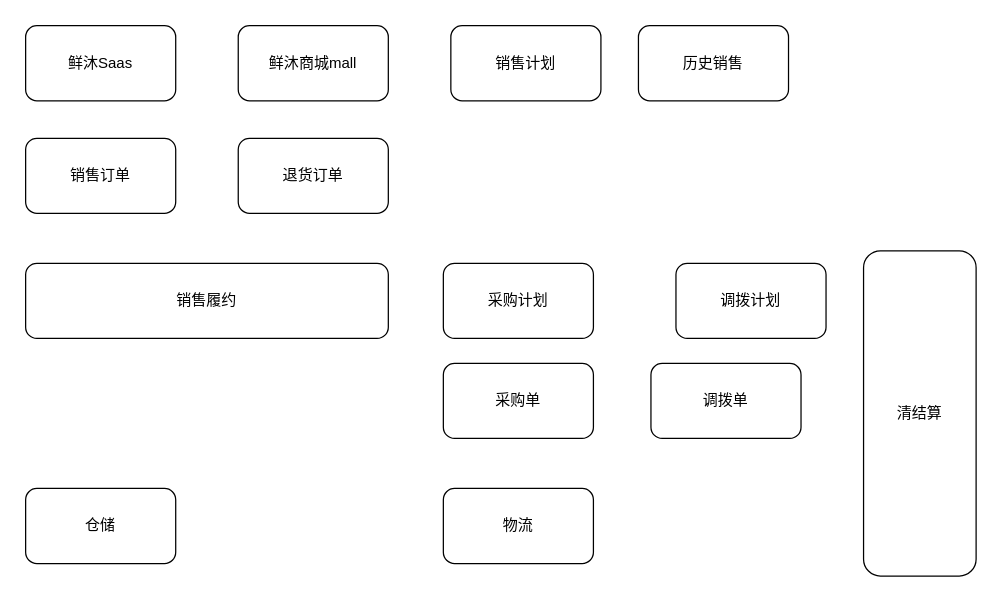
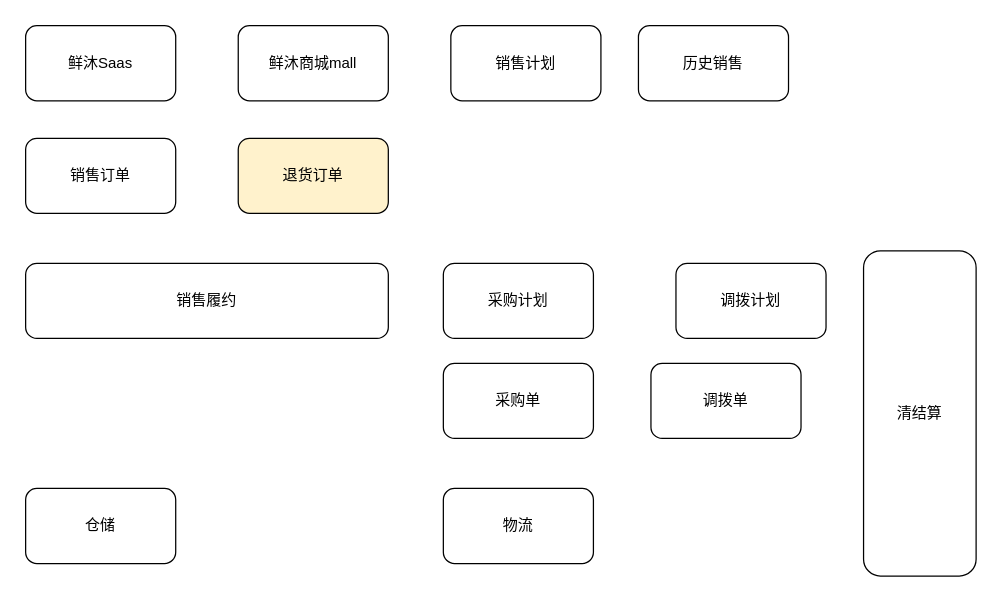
node "退货订单": fillcolor #ffffff -> #fff2cc
